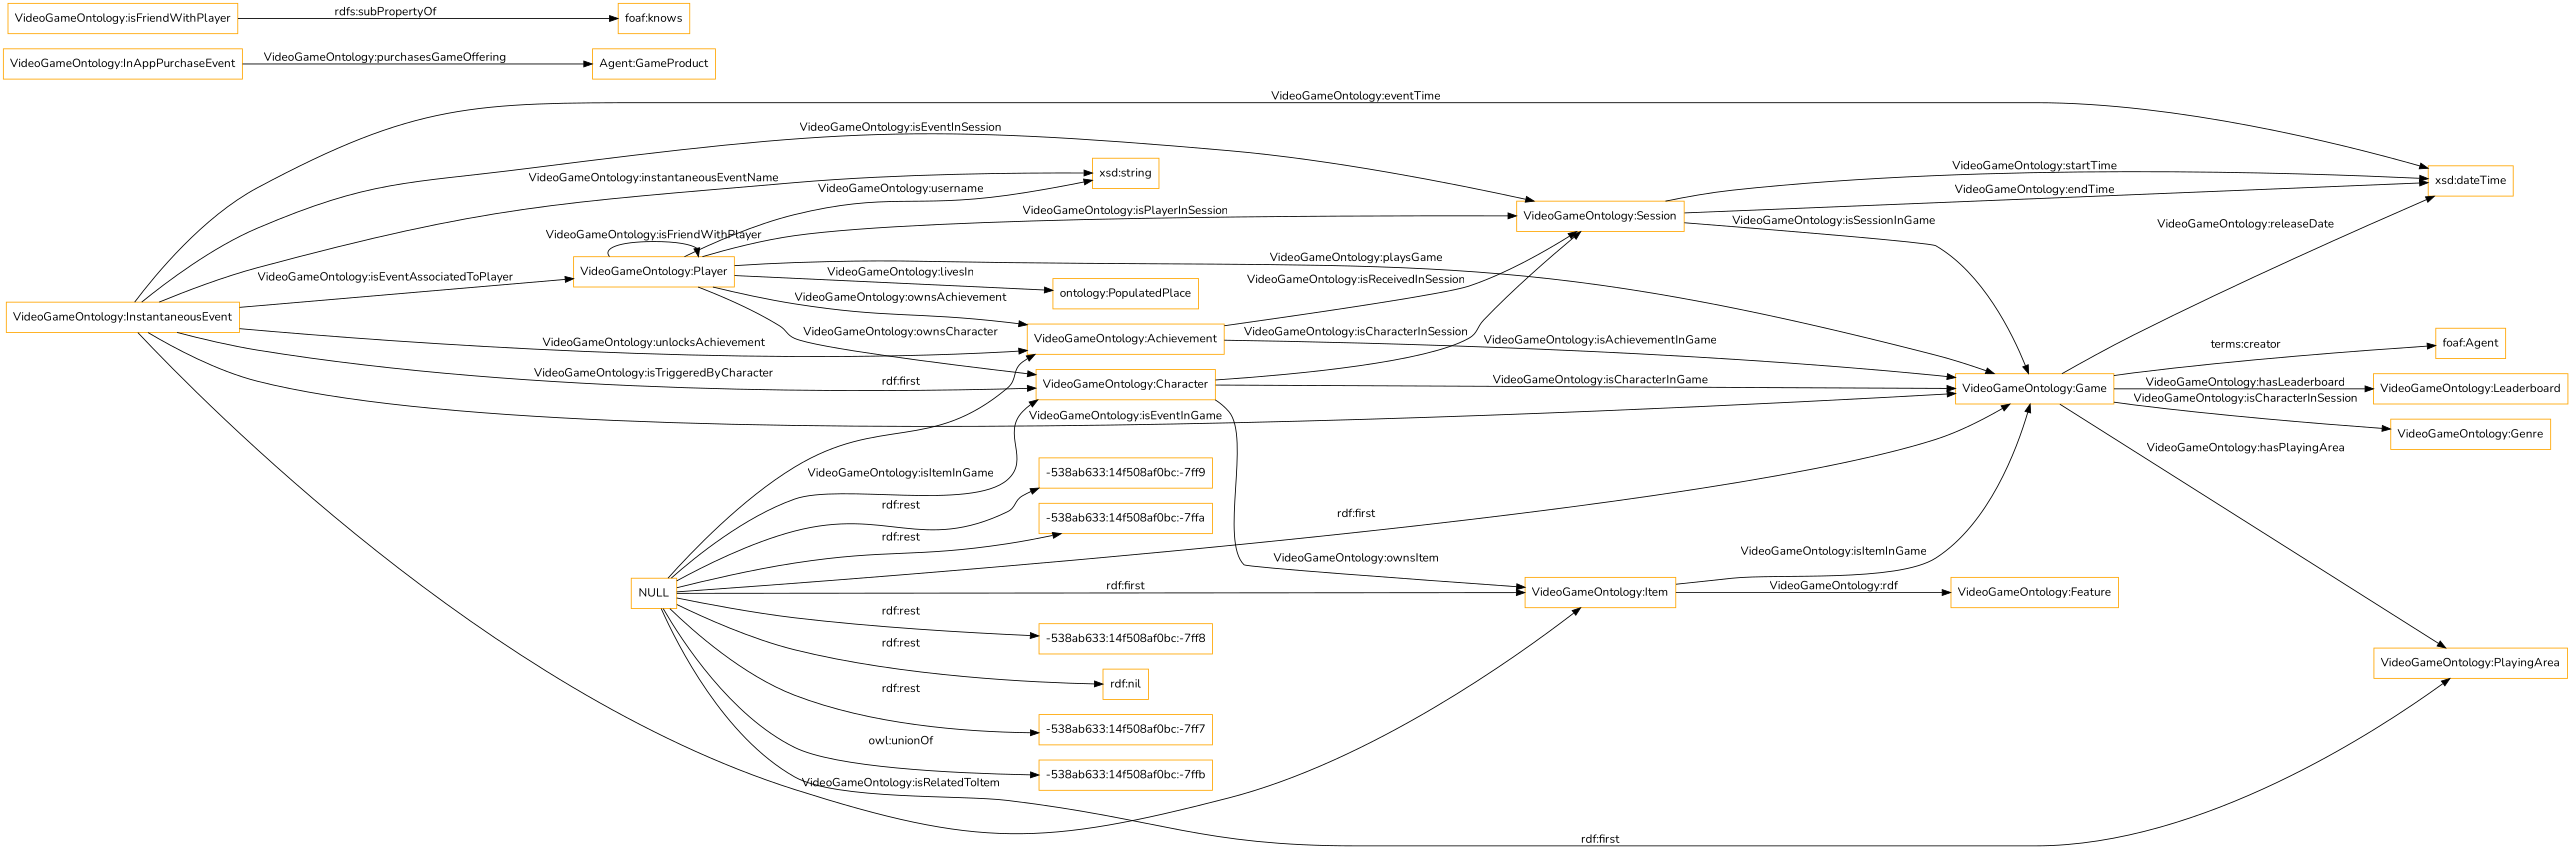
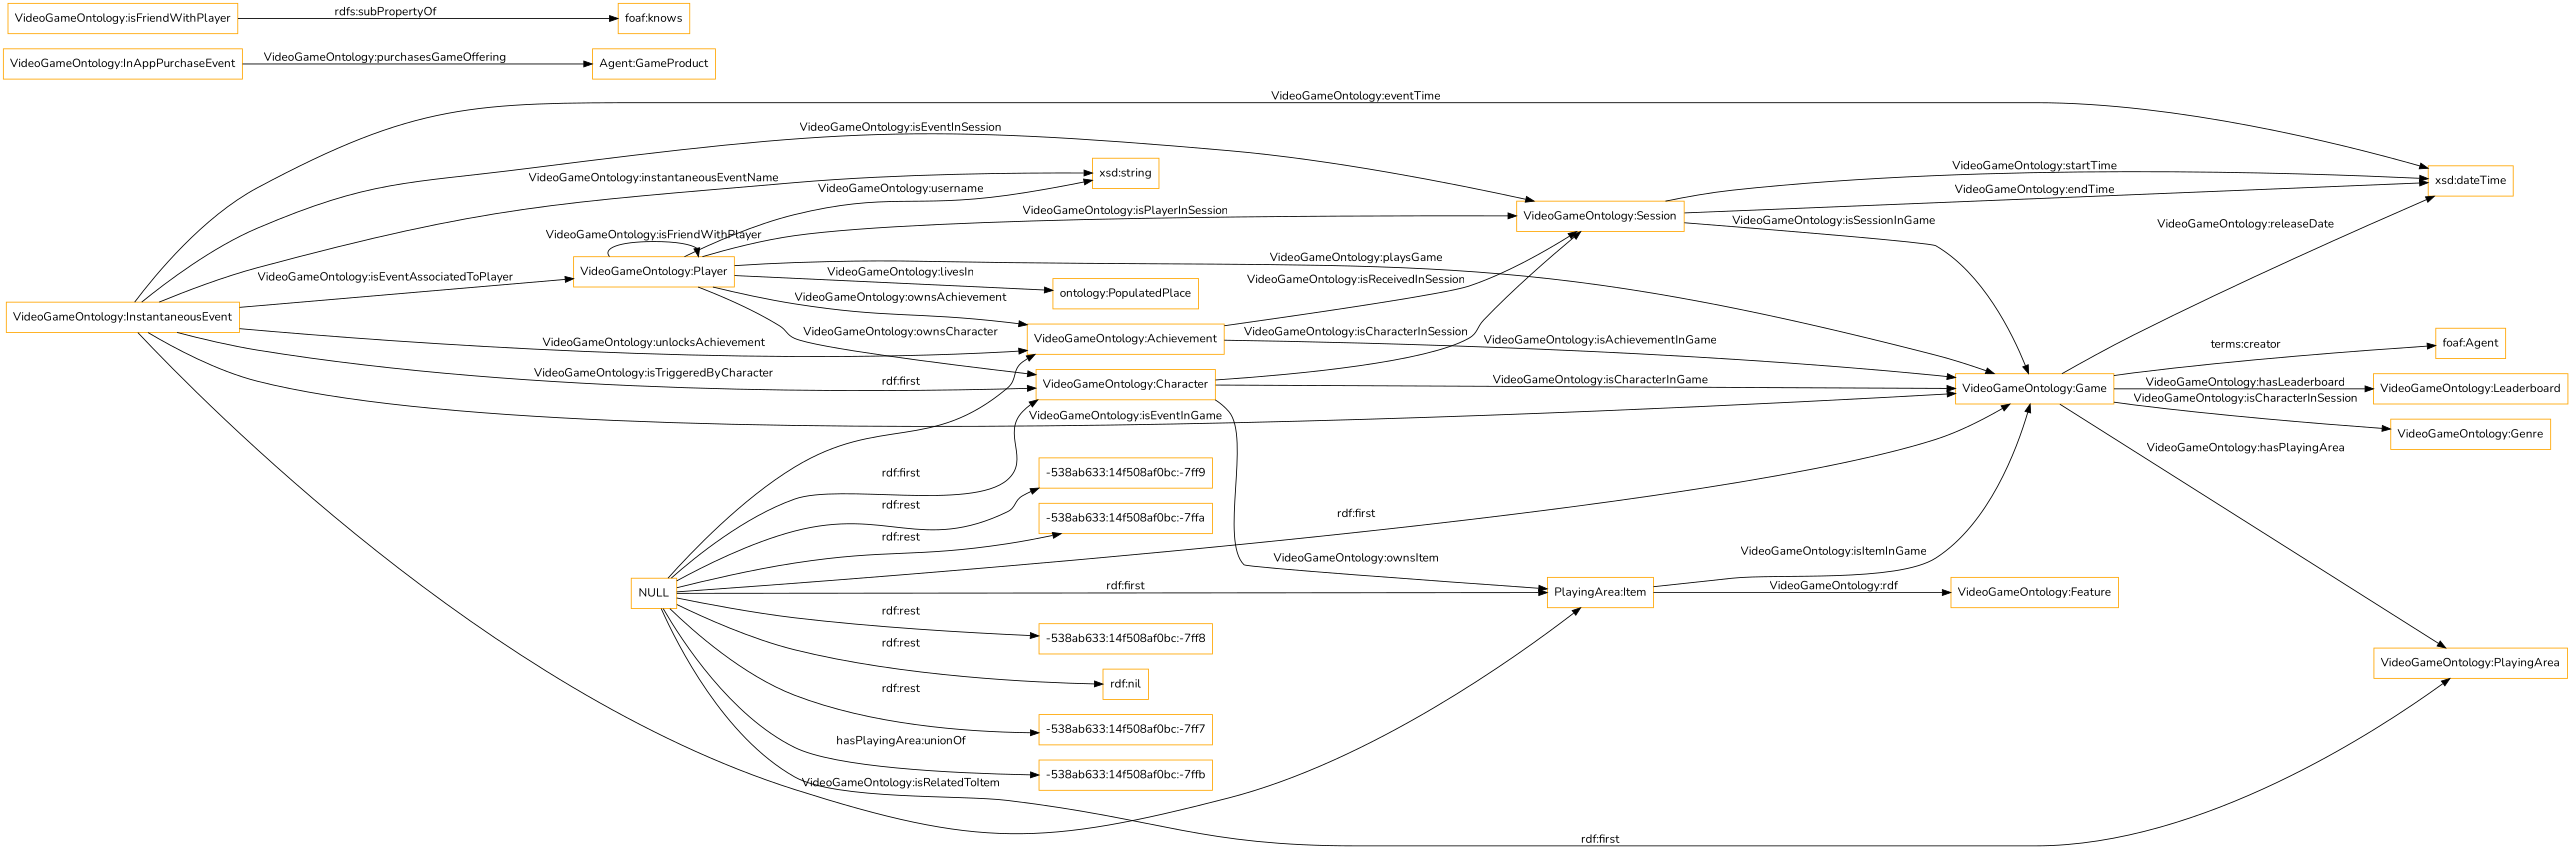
edge "NULL" -> "VideoGameOntology:Character": label "VideoGameOntology:isItemInGame" -> "rdf:first"
node "VideoGameOntology:Item": label "VideoGameOntology:Item" -> "PlayingArea:Item"
edge "NULL" -> "-538ab633:14f508af0bc:-7ffb": label "owl:unionOf" -> "hasPlayingArea:unionOf"
